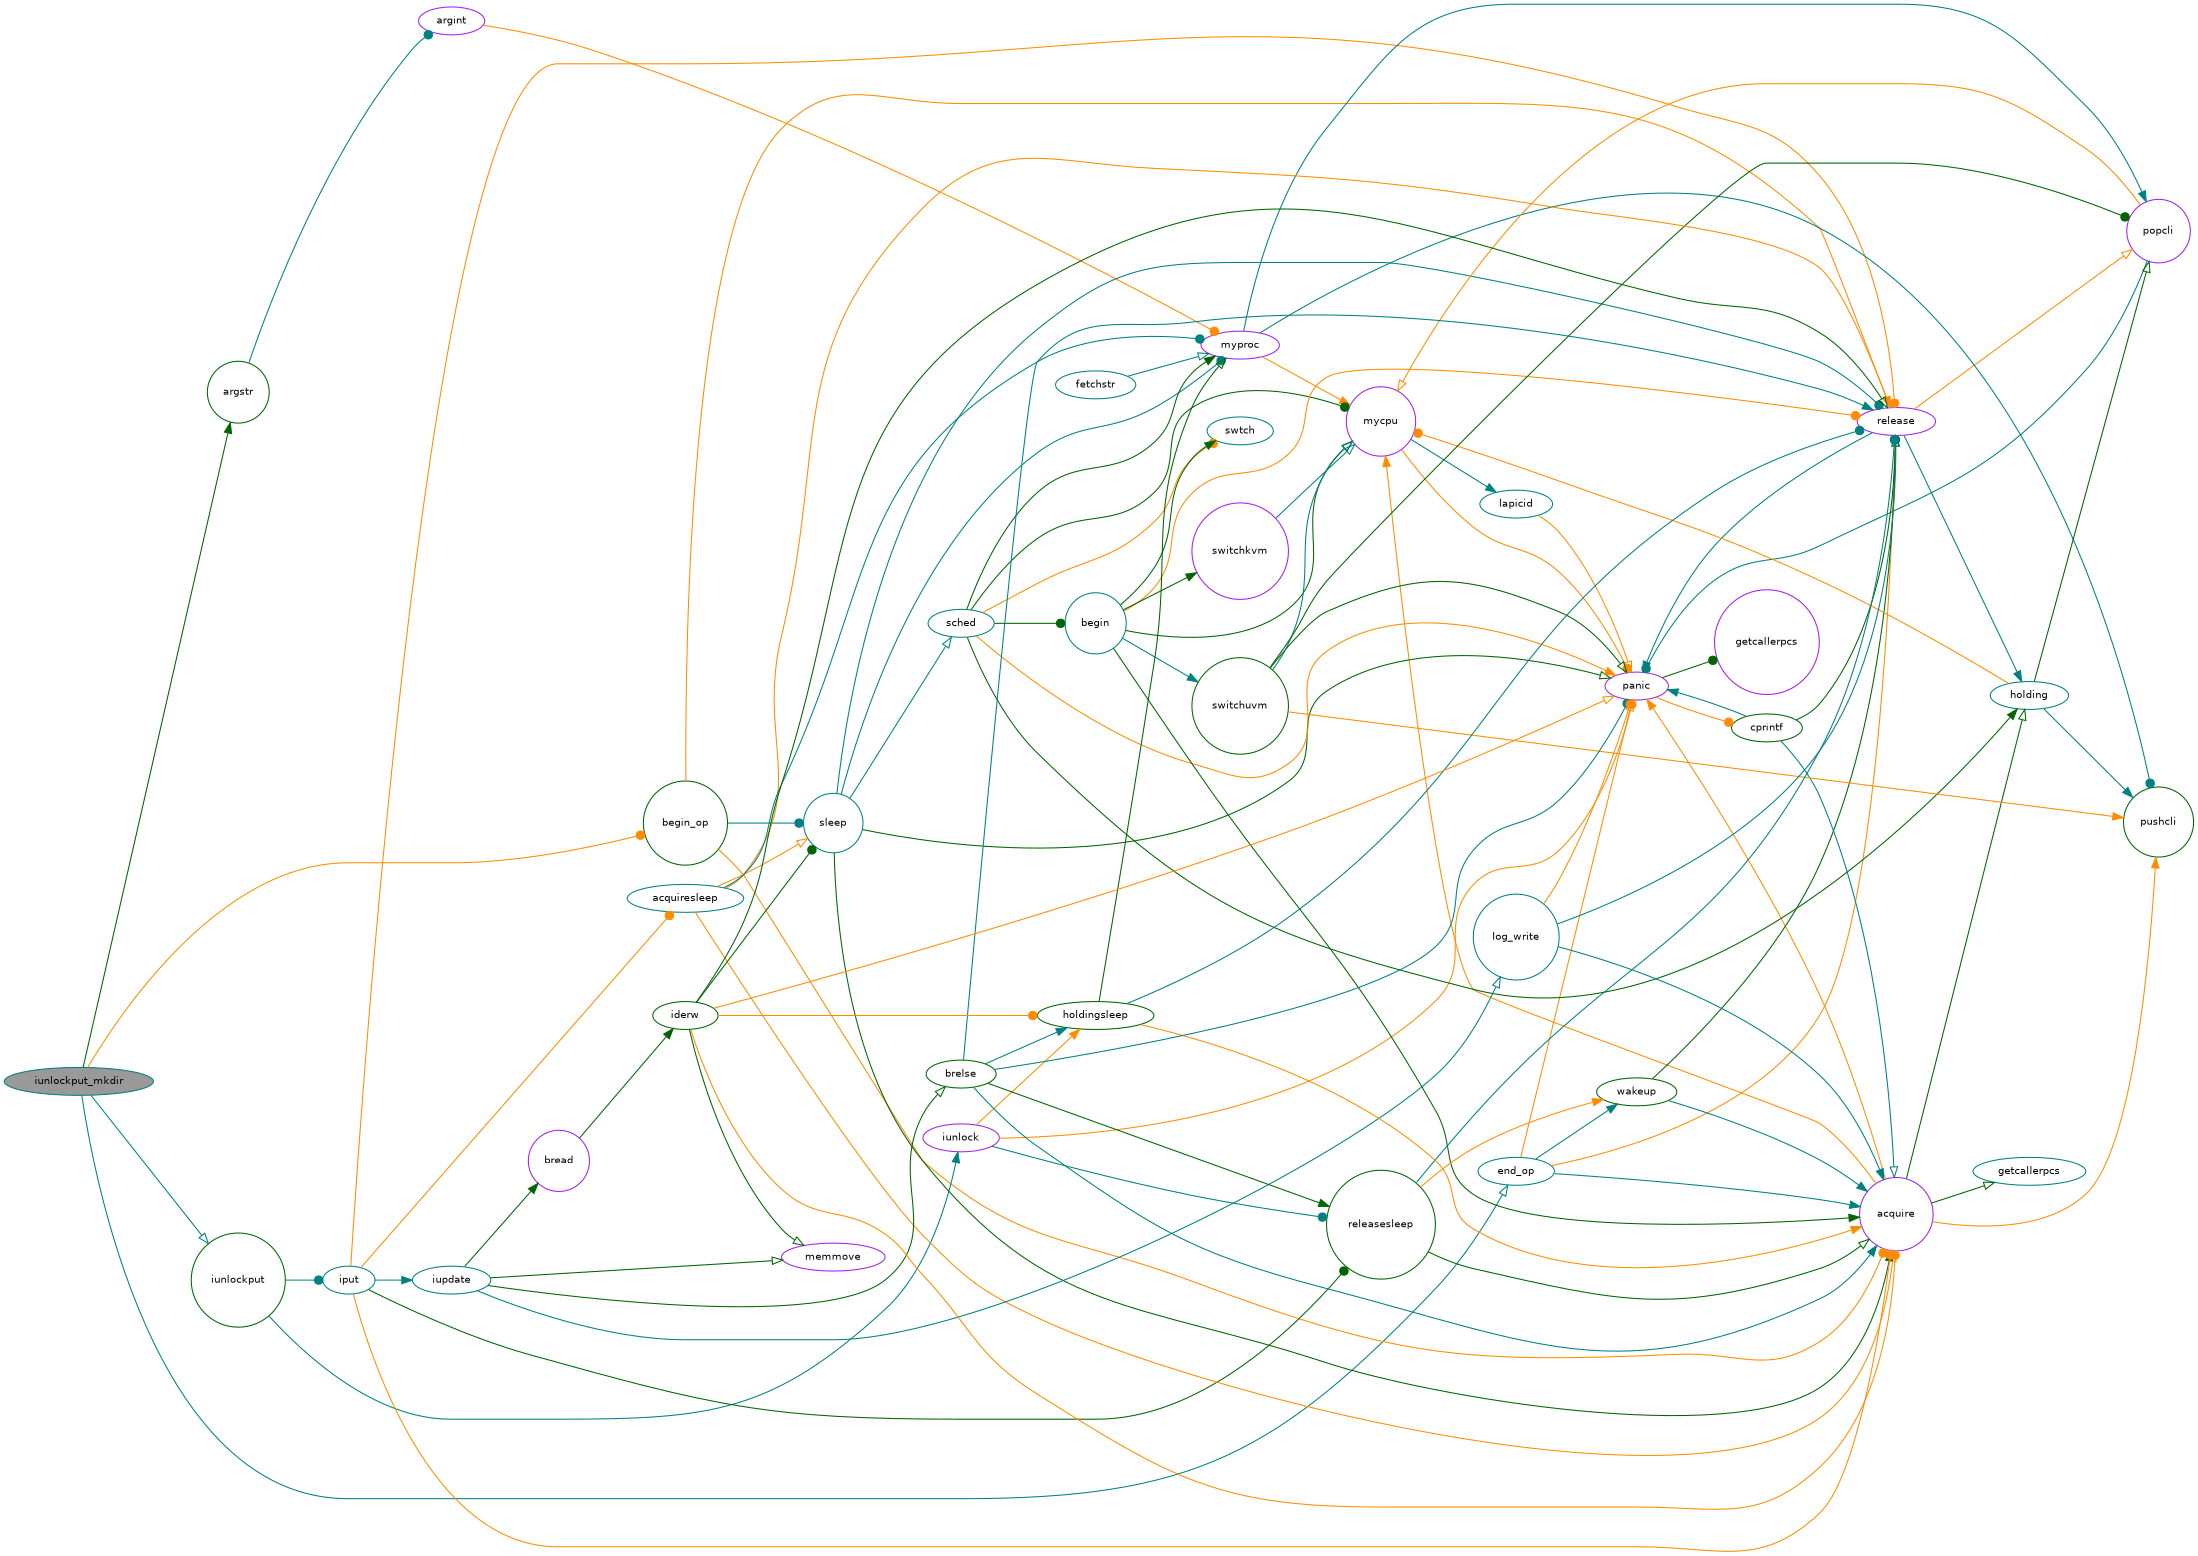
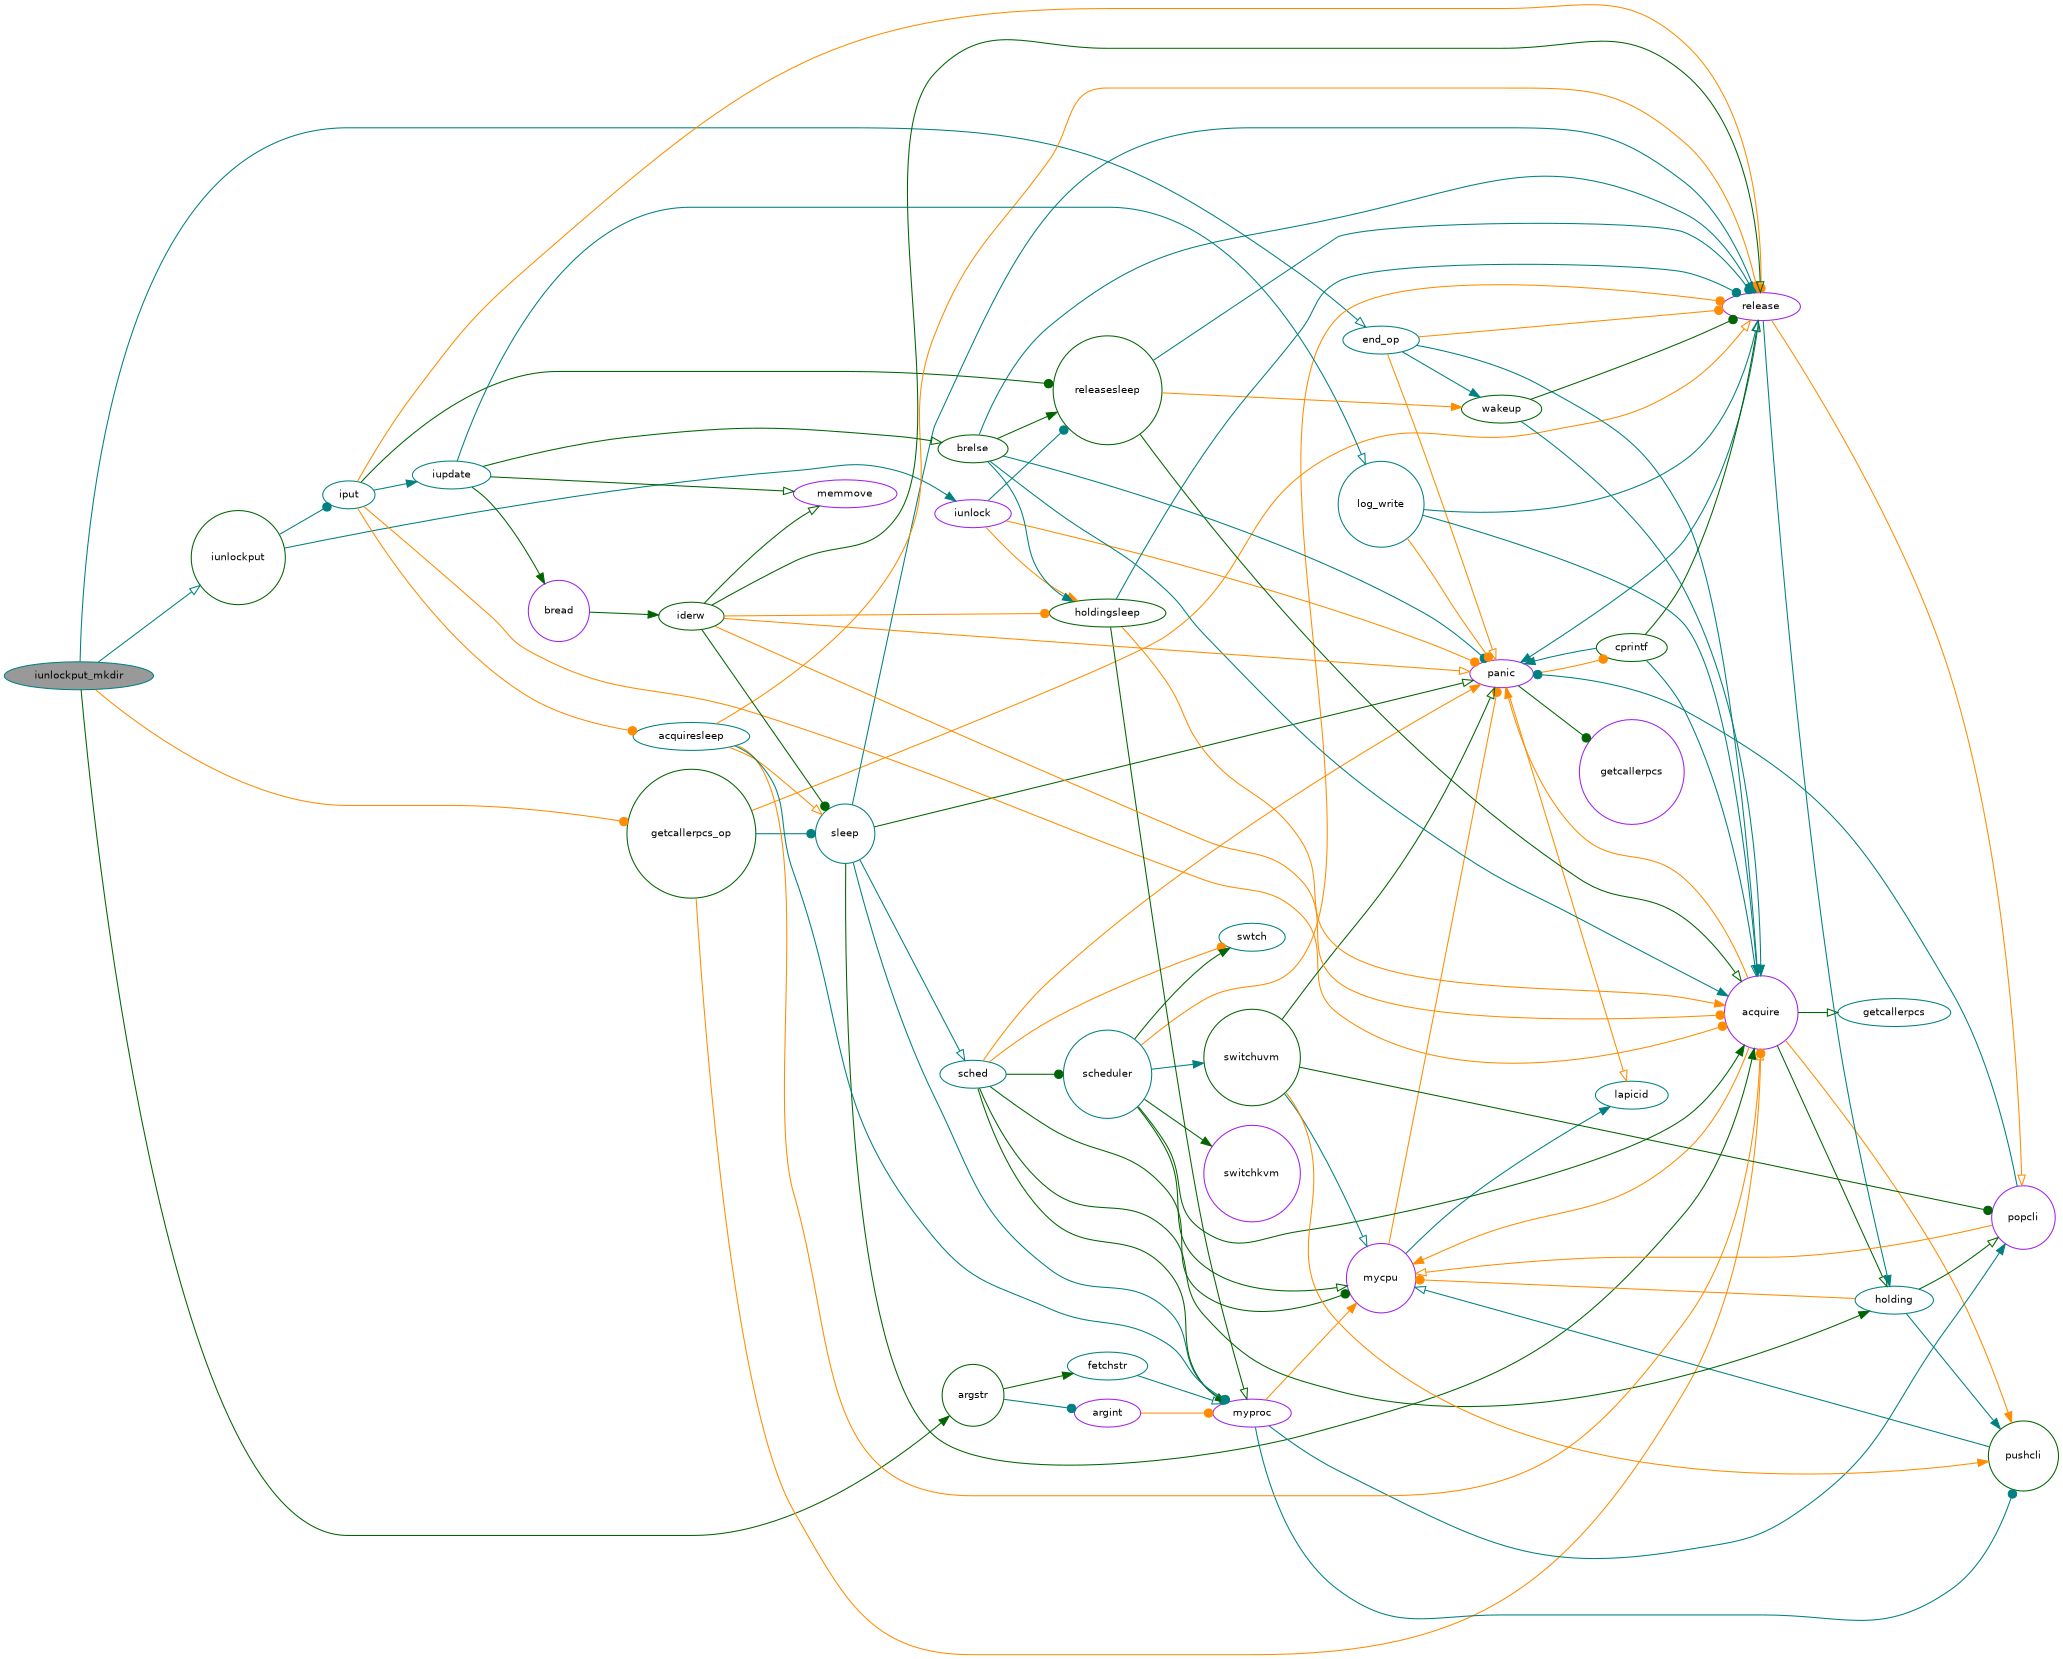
edge "switchkvm" -> "mycpu": now "pushcli" -> "mycpu"
edge "lapicid" -> "panic": reversed
node "begin": label "begin" -> "scheduler"
node "begin_op": label "begin_op" -> "getcallerpcs_op"
edge "argstr" -> "fetchstr": added
